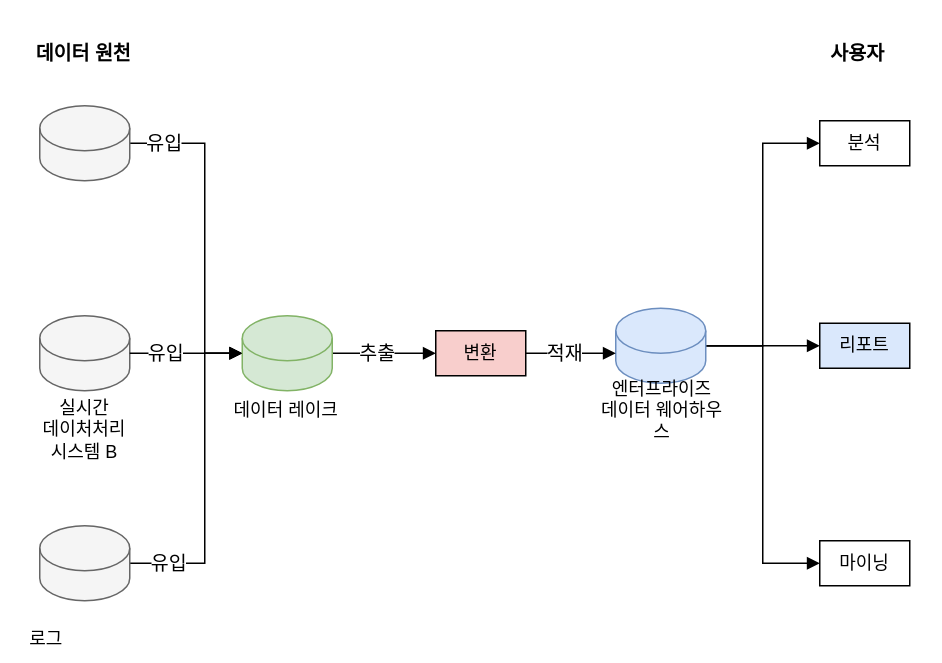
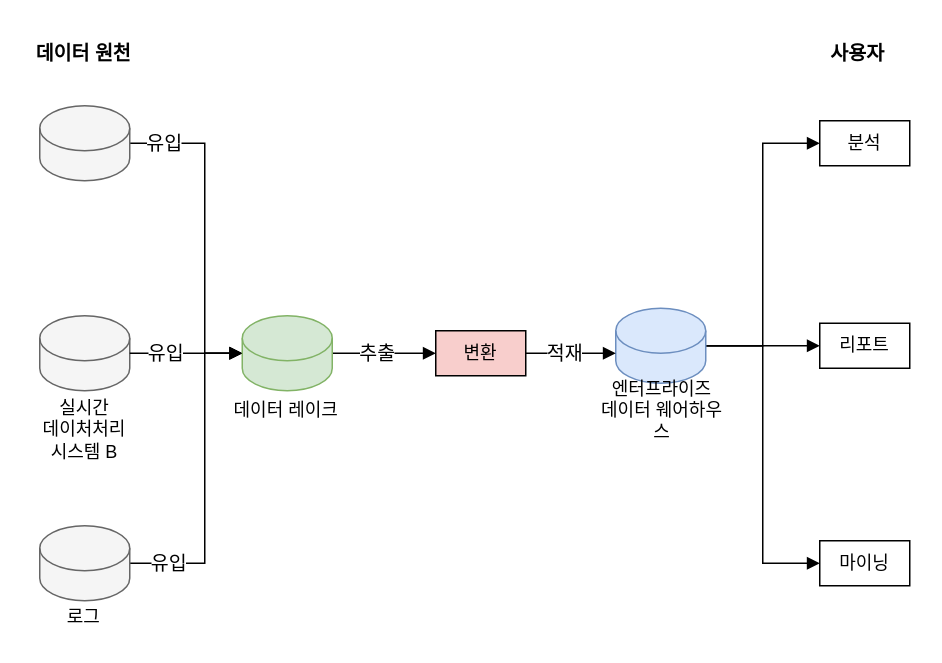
node "리포트": fillcolor #dae8fc -> #ffffff
node "로그": moved (47, 639) -> (84, 617)
